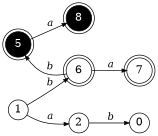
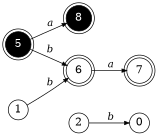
edge "6" -> "5": reversed
edge "1" -> "2": removed, label "a"
